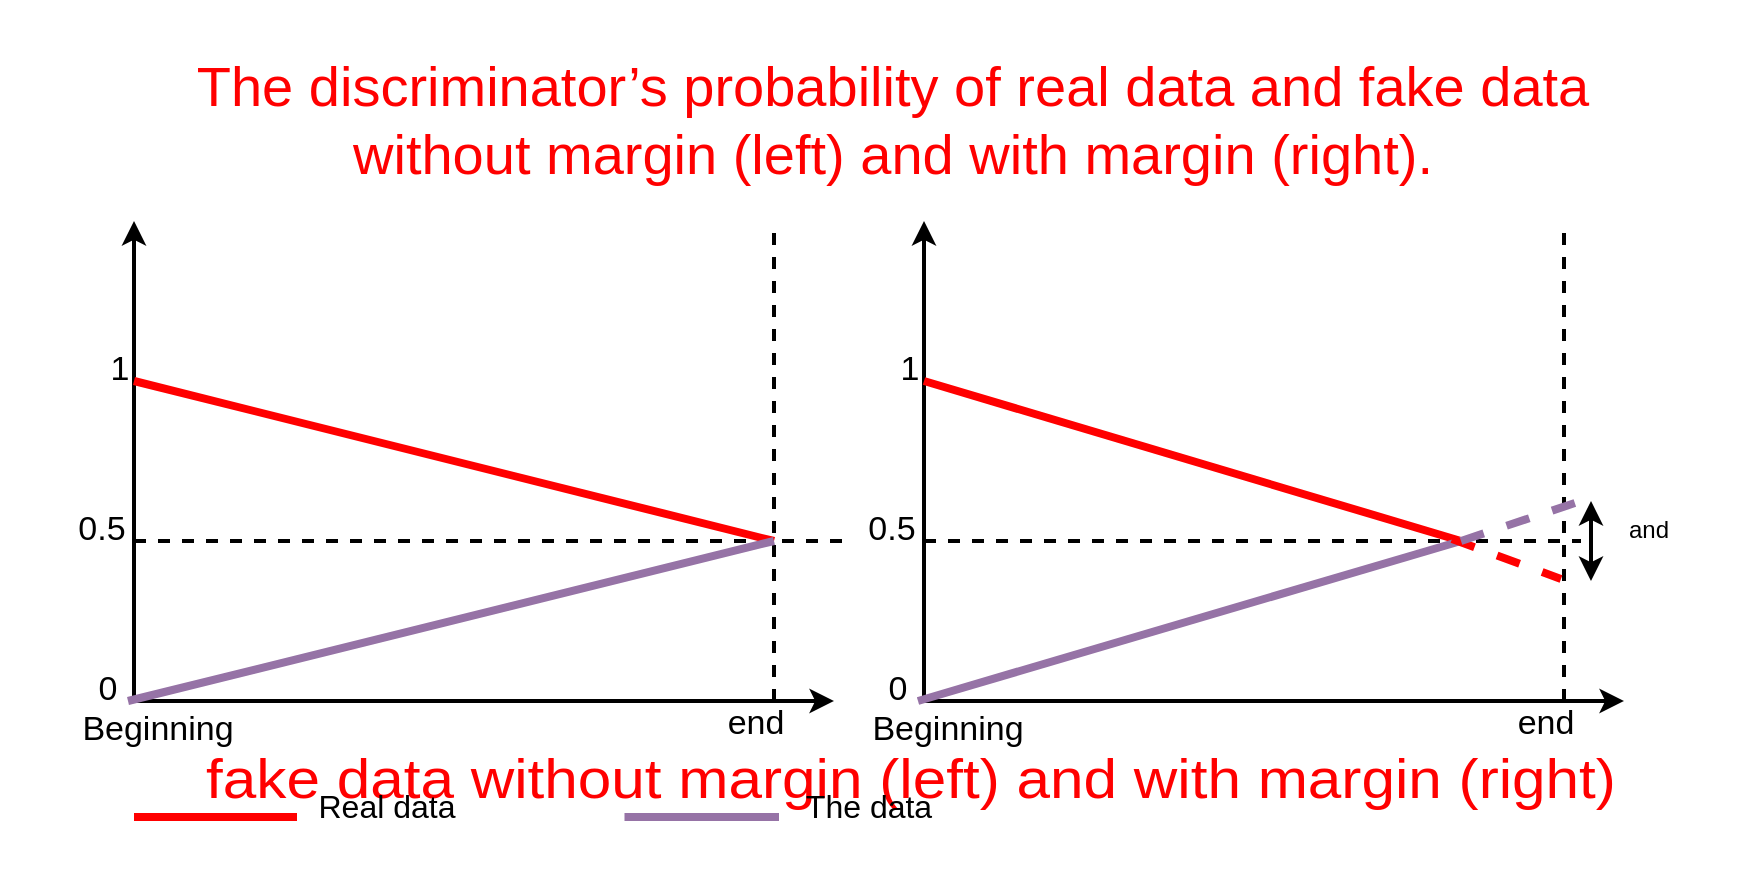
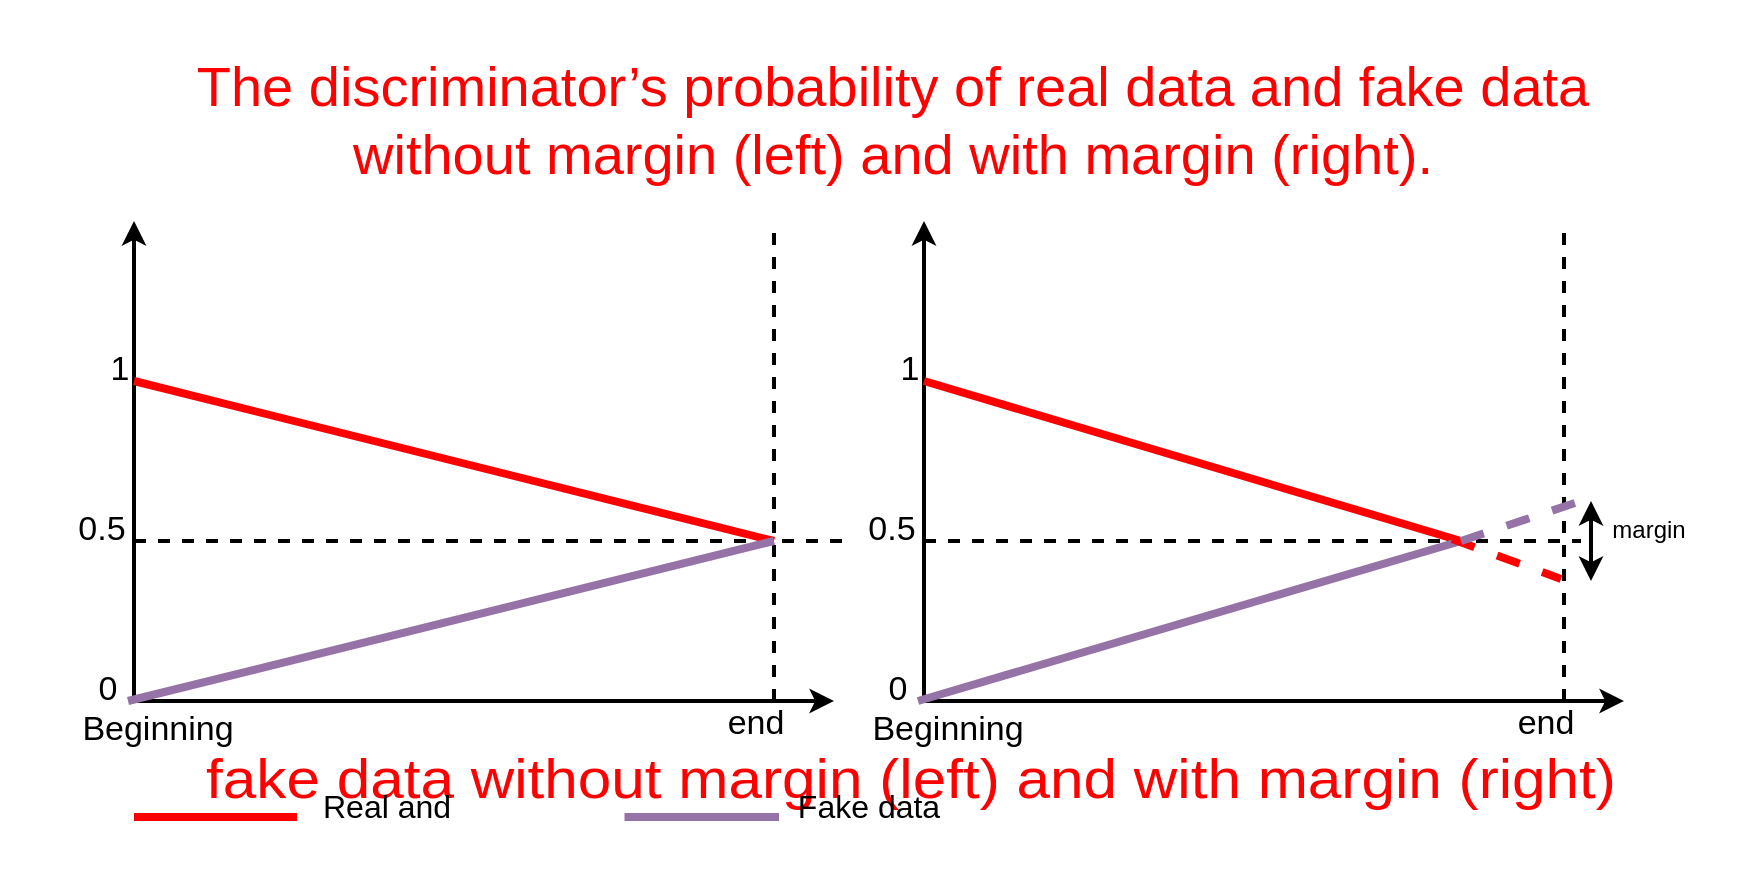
node "and": label "and" -> "margin"
node "Real data": label "Real data" -> "Real and"
node "The data": label "The data" -> "Fake data"
